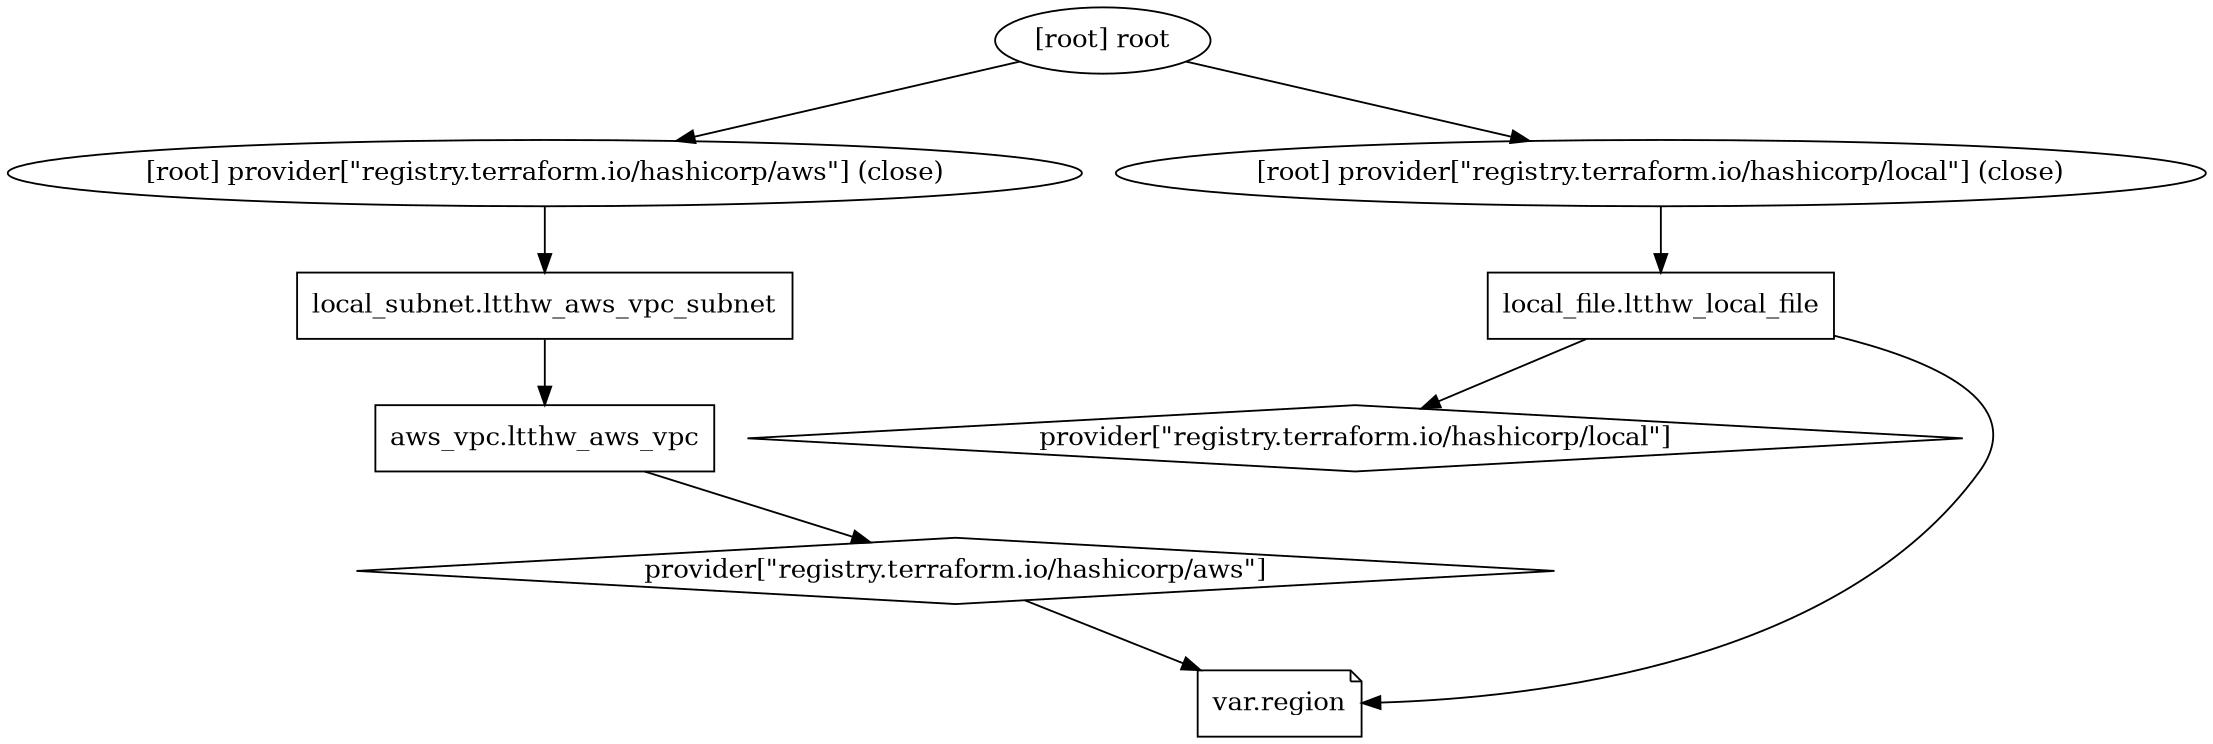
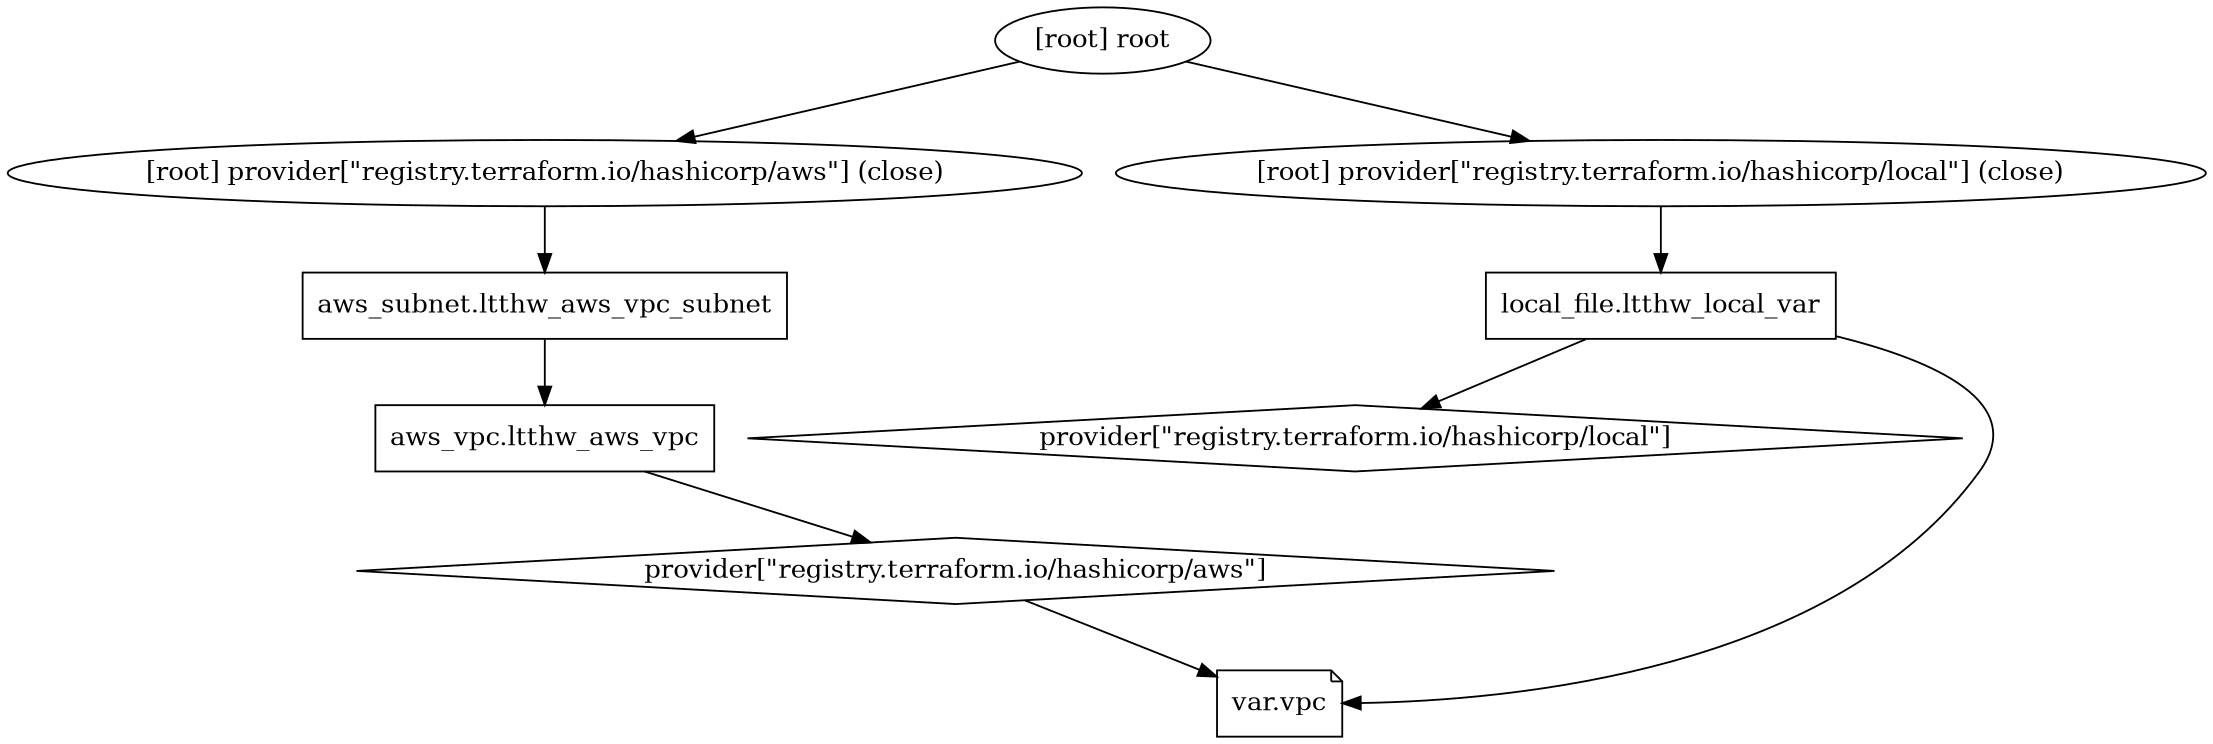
node "local_subnet.ltthw_aws_vpc_subnet": label "local_subnet.ltthw_aws_vpc_subnet" -> "aws_subnet.ltthw_aws_vpc_subnet"
node "local_file.ltthw_local_file": label "local_file.ltthw_local_file" -> "local_file.ltthw_local_var"
node "var.region": label "var.region" -> "var.vpc"
